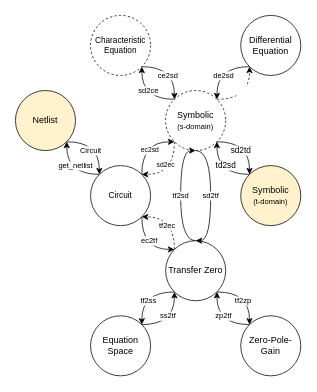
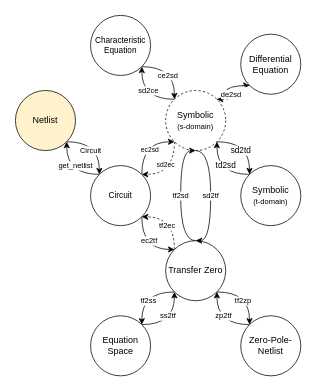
node "Characteristic Equation": style dashed -> solid
node "Differential Equation": moved (270, 45) -> (270, 64)
node "Symbolic (t-domain)": fillcolor #fff2cc -> #ffffff
node "Zero-Pole-Gain": label "Zero-Pole-Gain" -> "Zero-Pole-Netlist"
